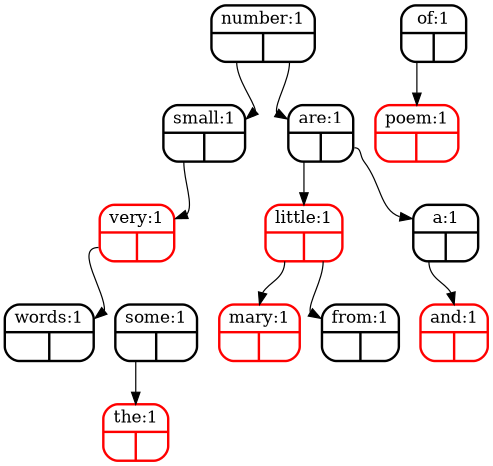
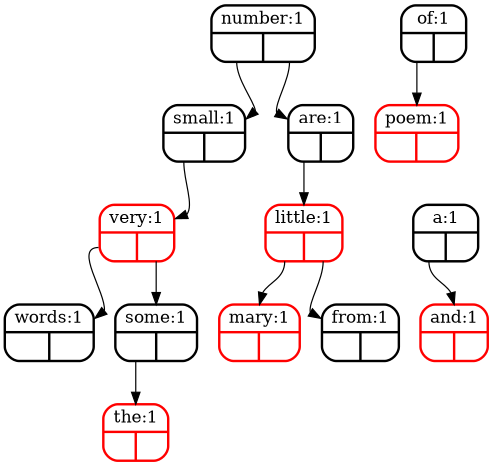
edge "are:1" -> "a:1": removed
edge "very:1" -> "some:1": added
